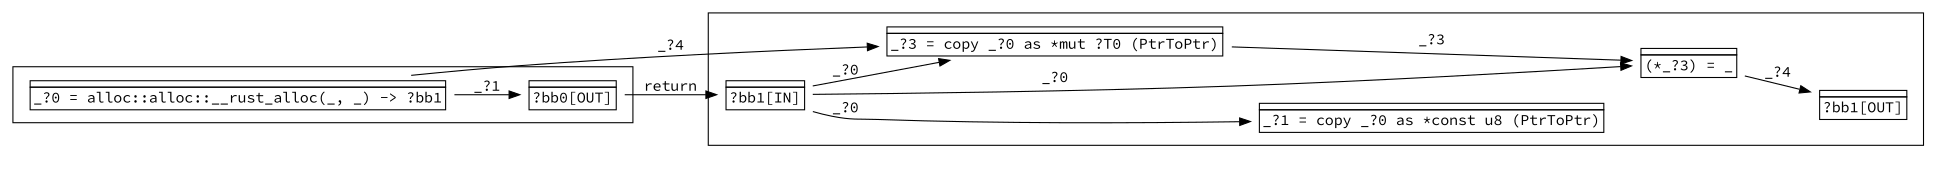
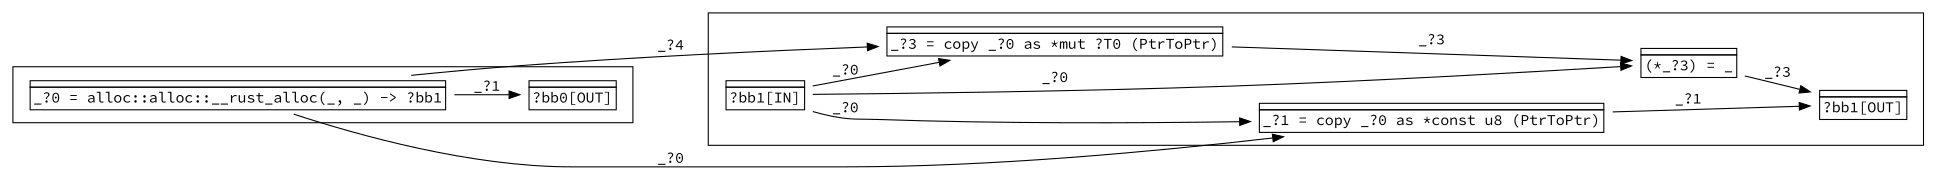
edge "(*_?3) = _" -> "?bb1[OUT]": label "_?4" -> "_?3"
edge "?bb0[OUT]" -> "?bb1[IN]": removed, label "return"
edge "_?1 = copy _?0 as *const u8 (PtrToPtr)" -> "?bb1[OUT]": added, label "_?1"
edge "_?0 = alloc::alloc::__rust_alloc(_, _) -> ?bb1" -> "_?1 = copy _?0 as *const u8 (PtrToPtr)": added, label "_?0"
